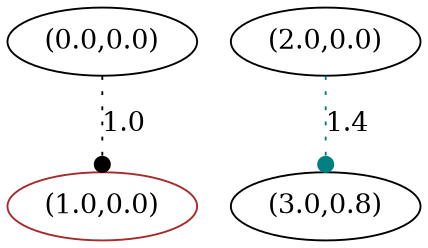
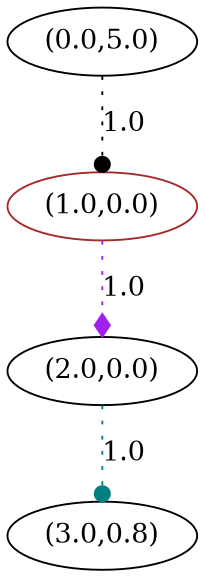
node "(0.0,0.0)": label "(0.0,0.0)" -> "(0.0,5.0)"
edge "(2.0,0.0)" -> "(3.0,0.8)": label "1.4" -> "1.0"
edge "(1.0,0.0)" -> "(2.0,0.0)": added, label "1.0"
